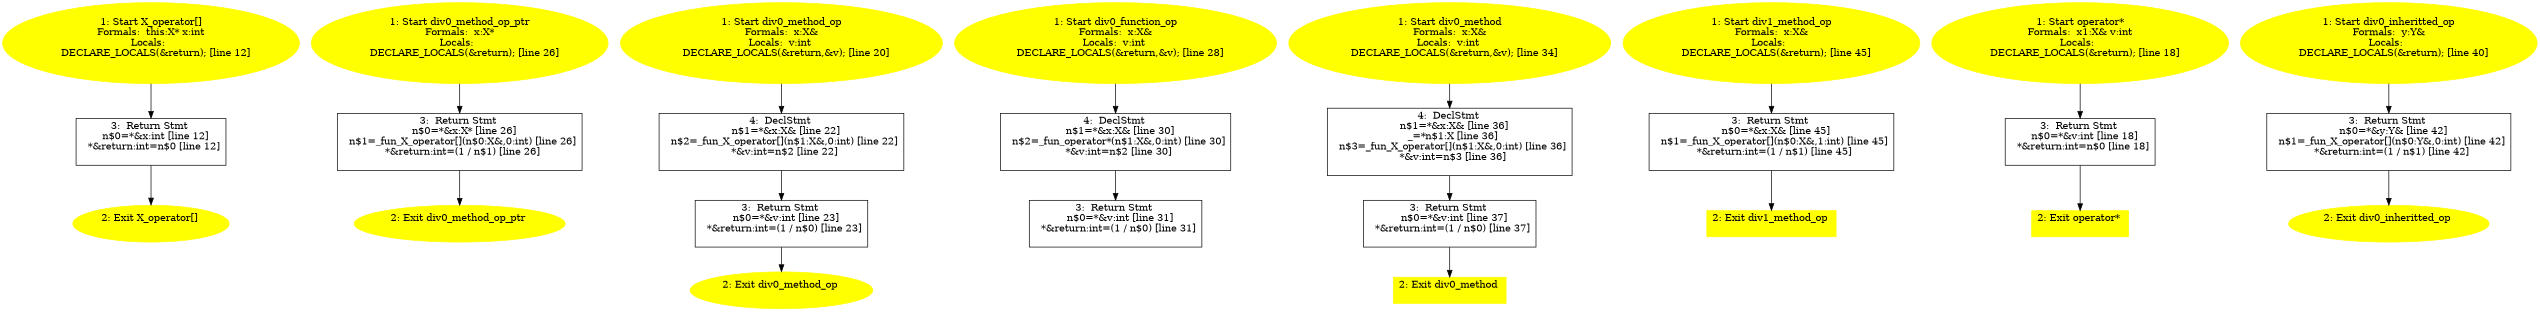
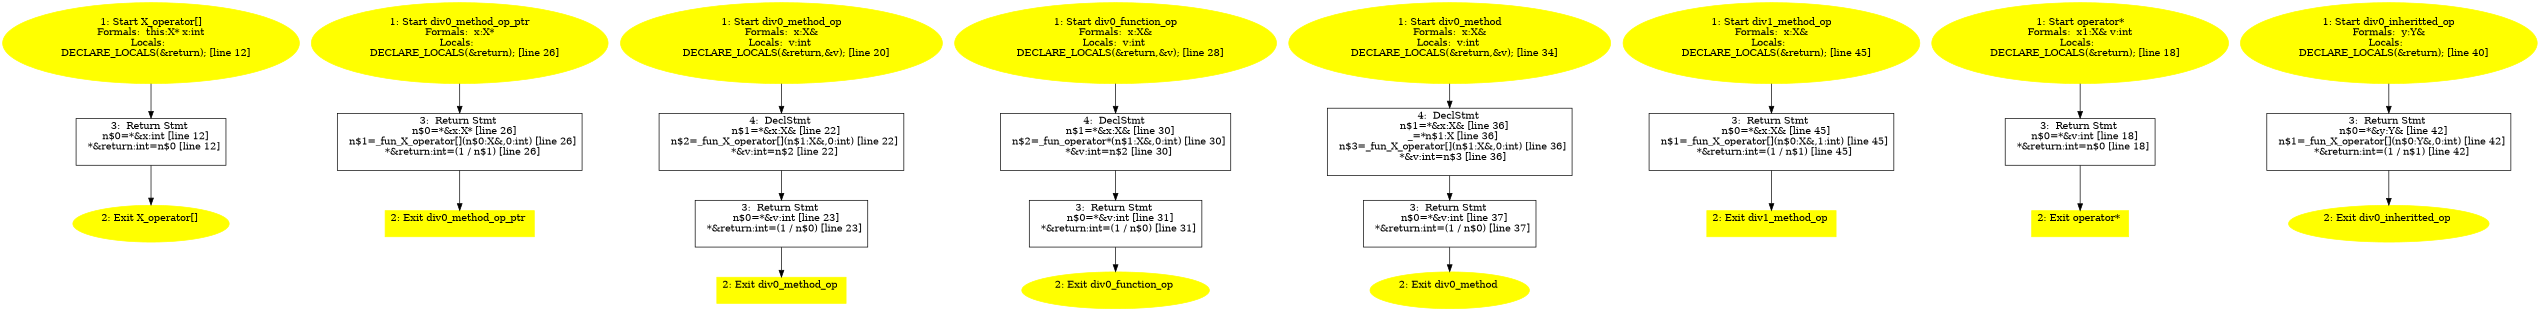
node "2: Exit div0_method_op_ptr": shape ellipse -> box
node "2: Exit div0_method_op": shape ellipse -> box
node "2: Exit div0_function_op": added
node "2: Exit div0_method": shape box -> ellipse
